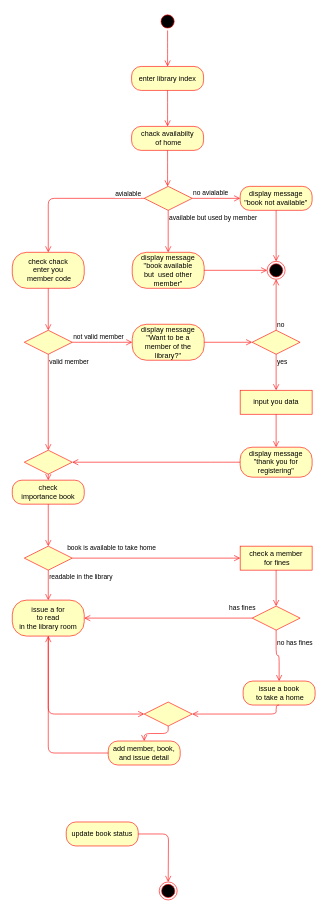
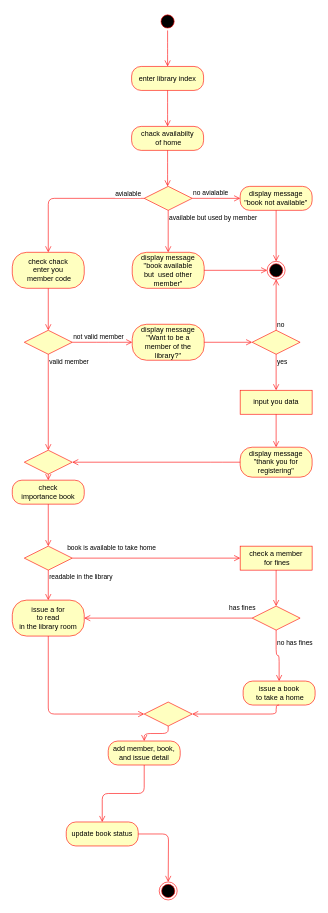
edge "add member, book, and issue detail" -> "issue a for to read in the library room": now "add member, book, and issue detail" -> "update book status"
